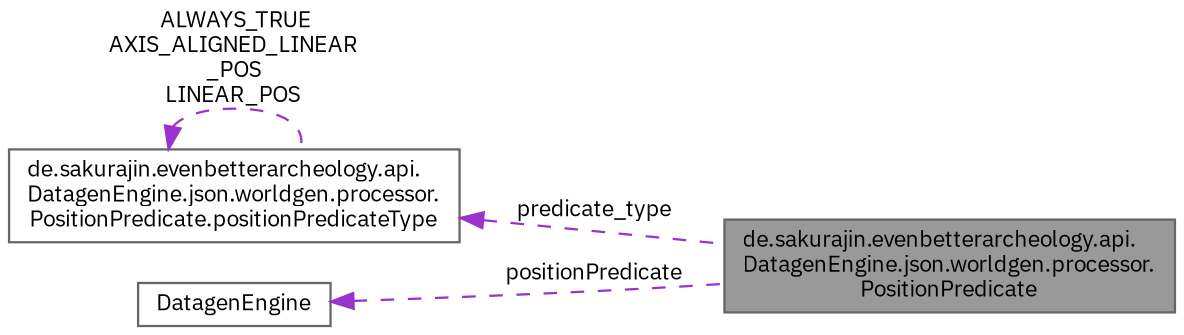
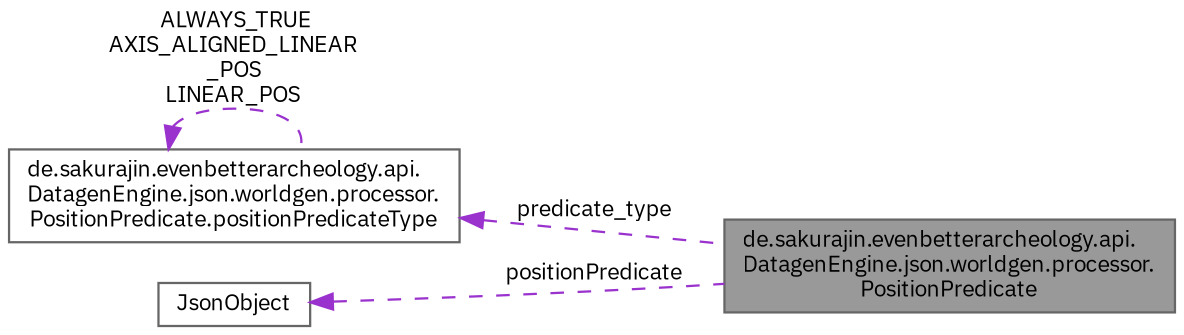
node "DatagenEngine": label "DatagenEngine" -> "JsonObject"
